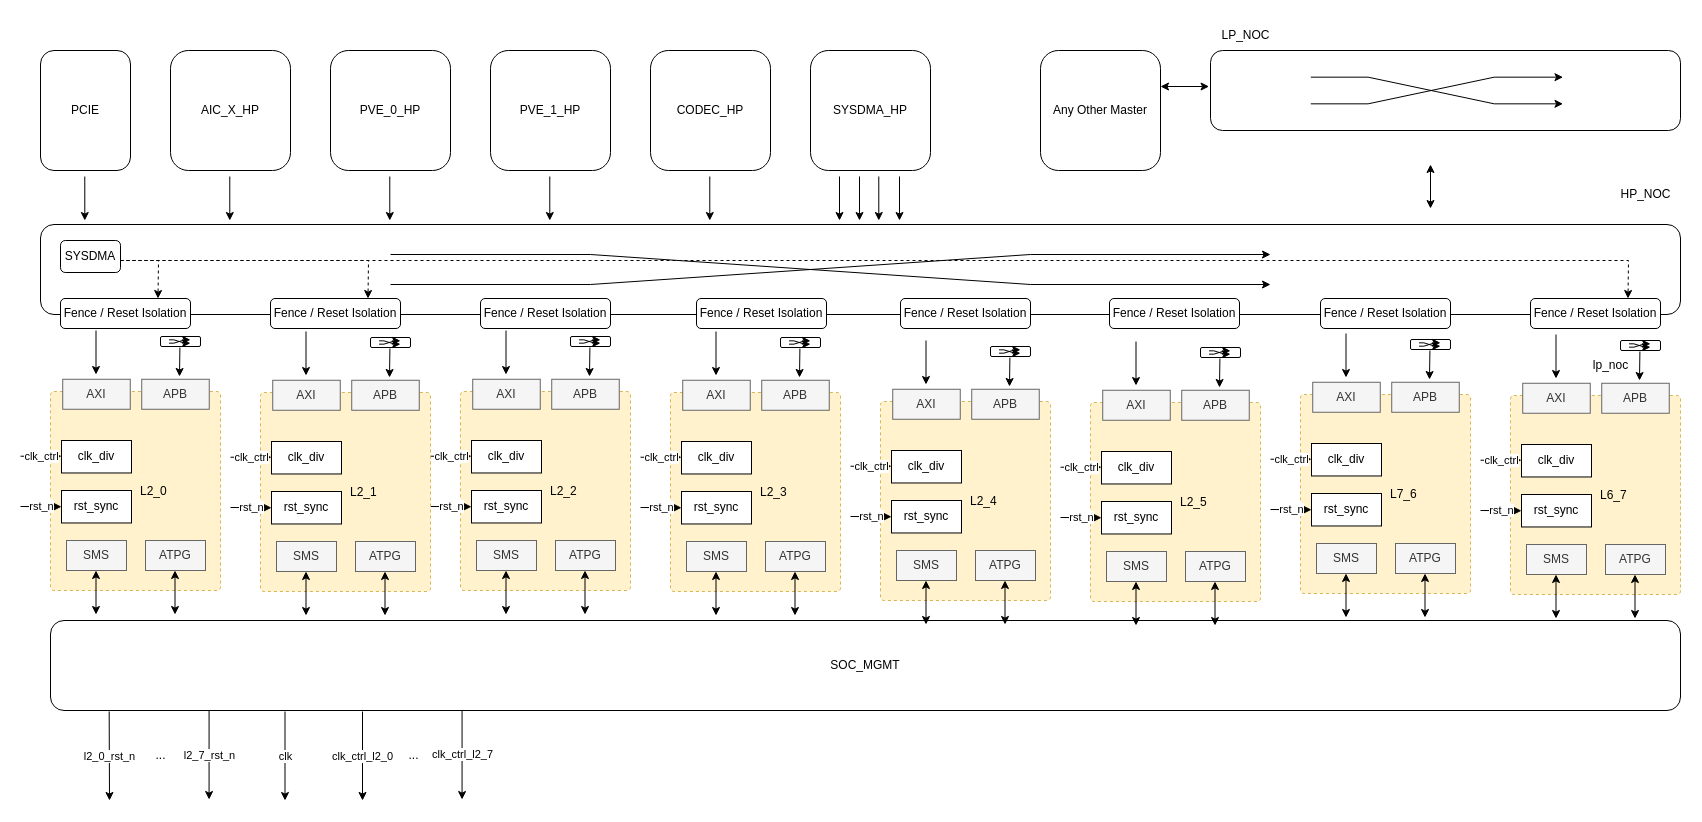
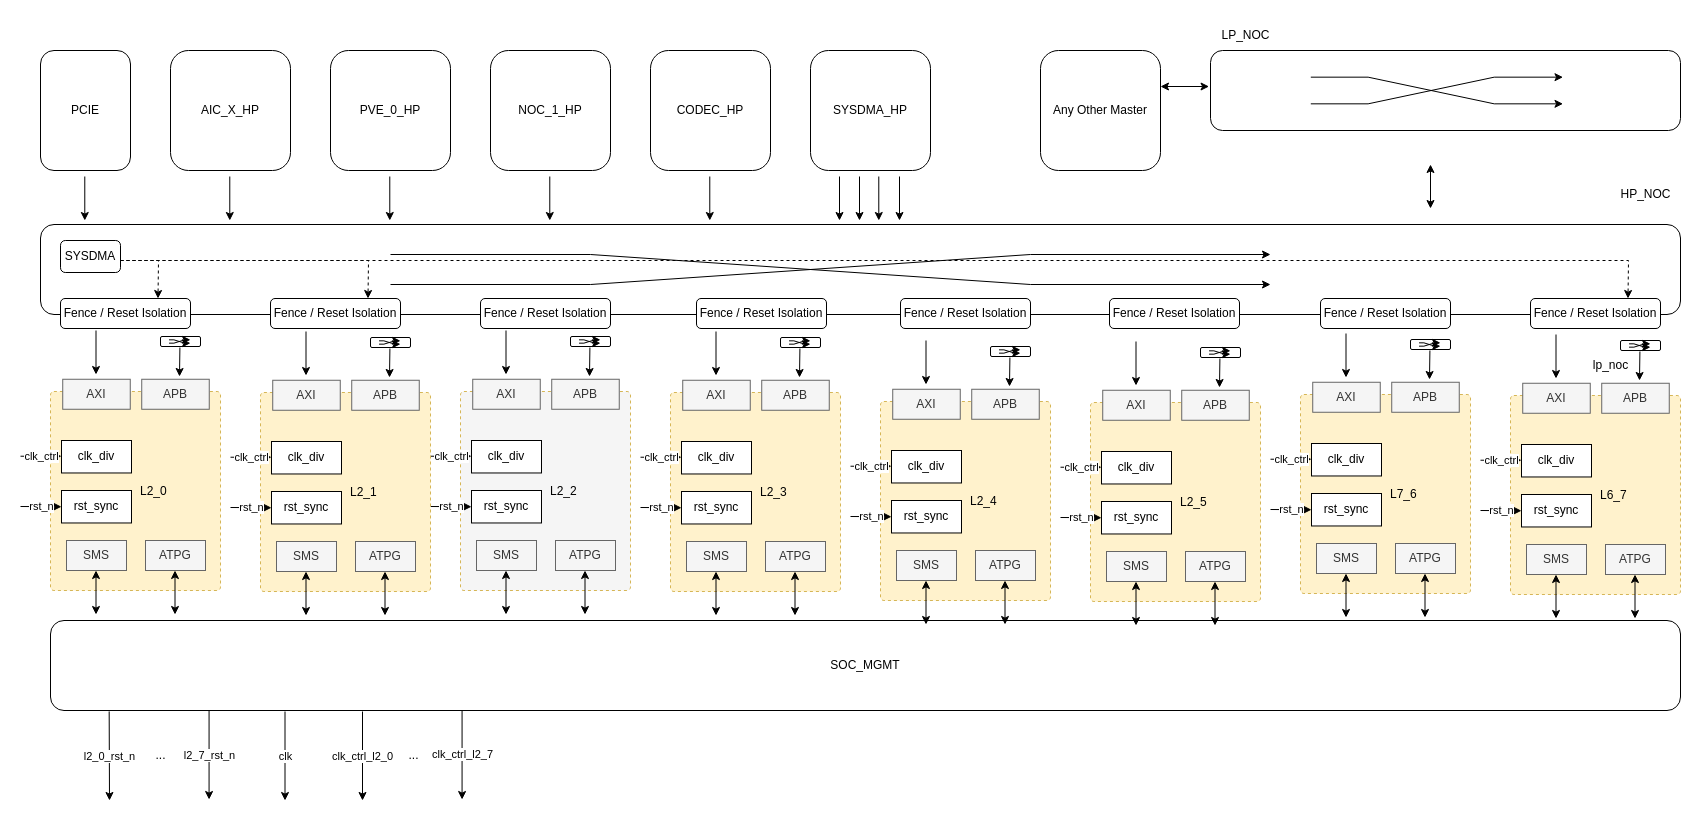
node "PVE_1_HP": label "PVE_1_HP" -> "NOC_1_HP"
node "L2_2": fillcolor #fff2cc -> #f5f5f5
